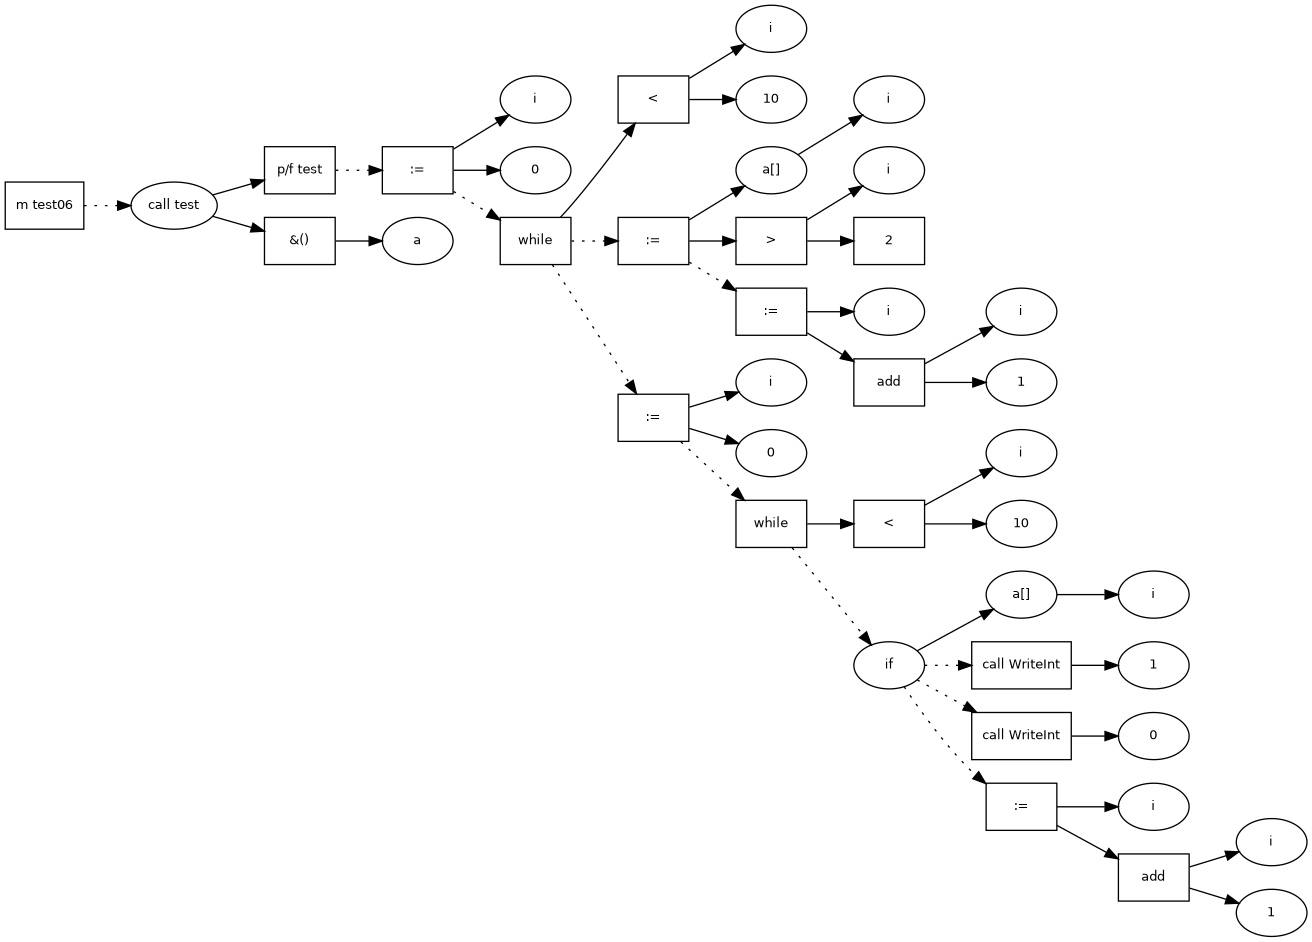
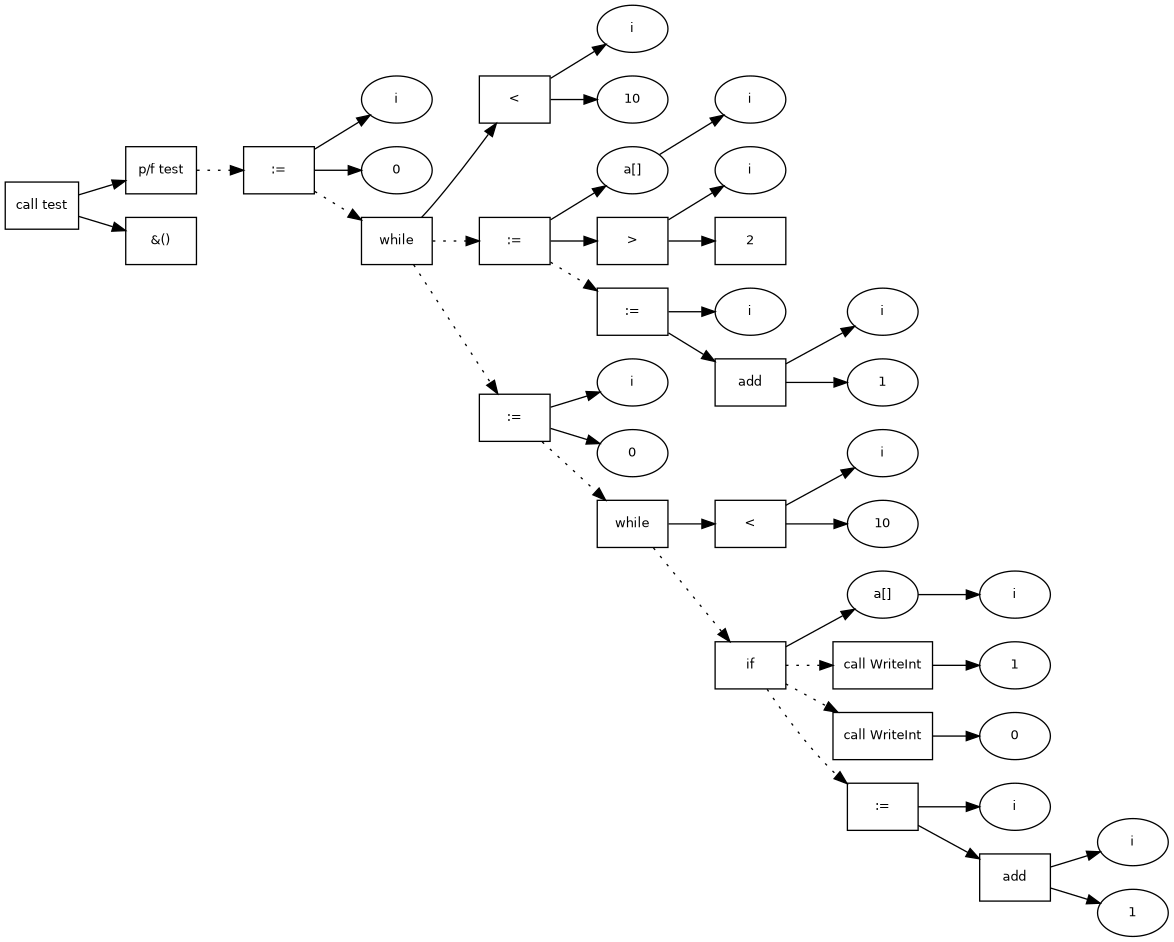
node "m test06": removed
node "call test": shape ellipse -> box
node "a": removed
node "if": shape ellipse -> box
